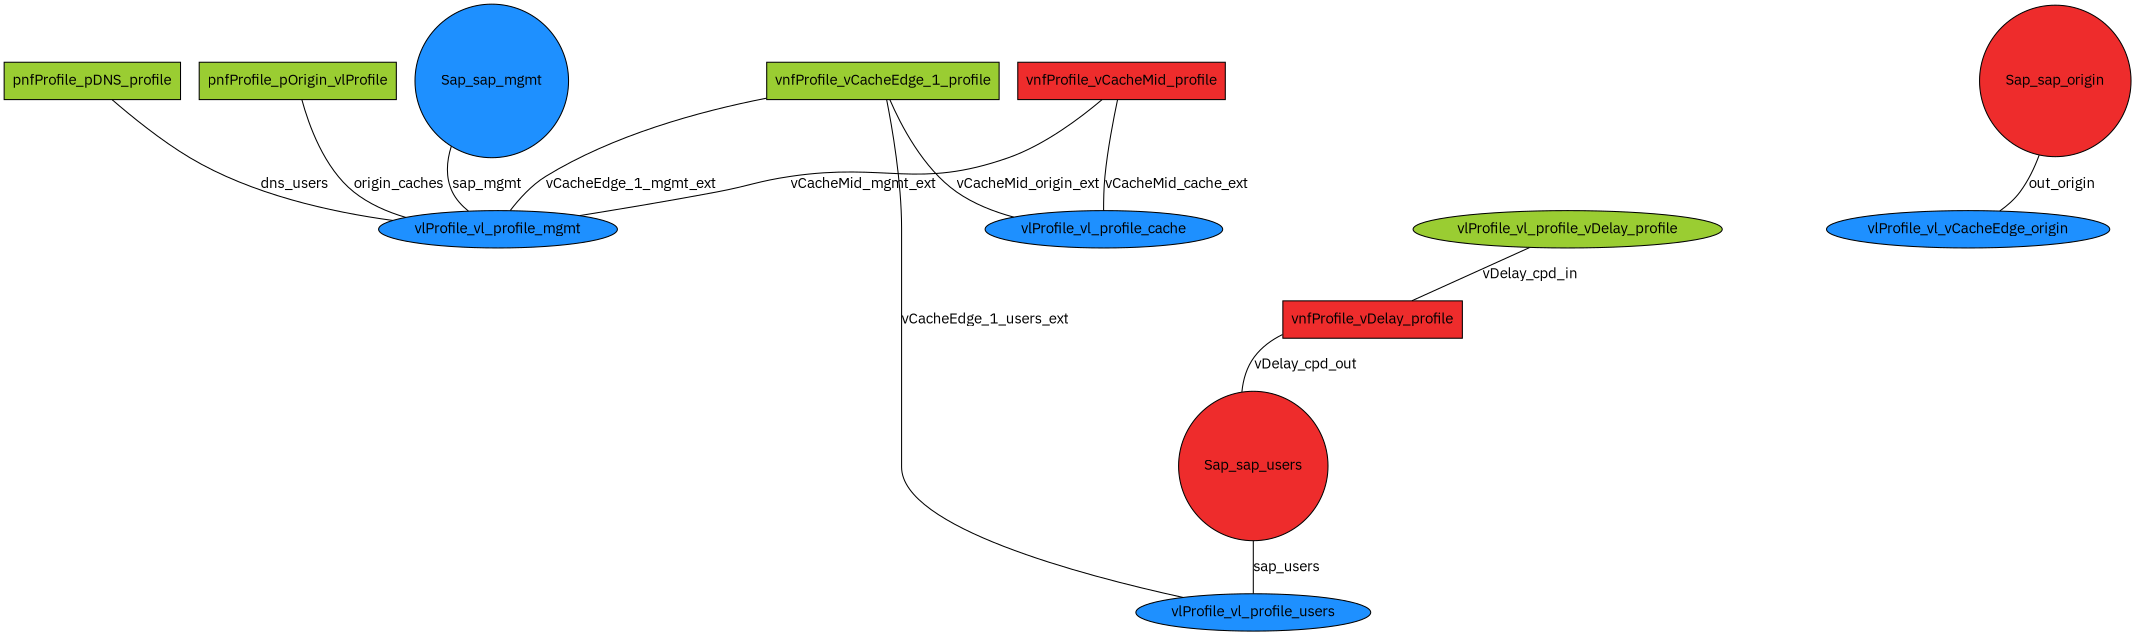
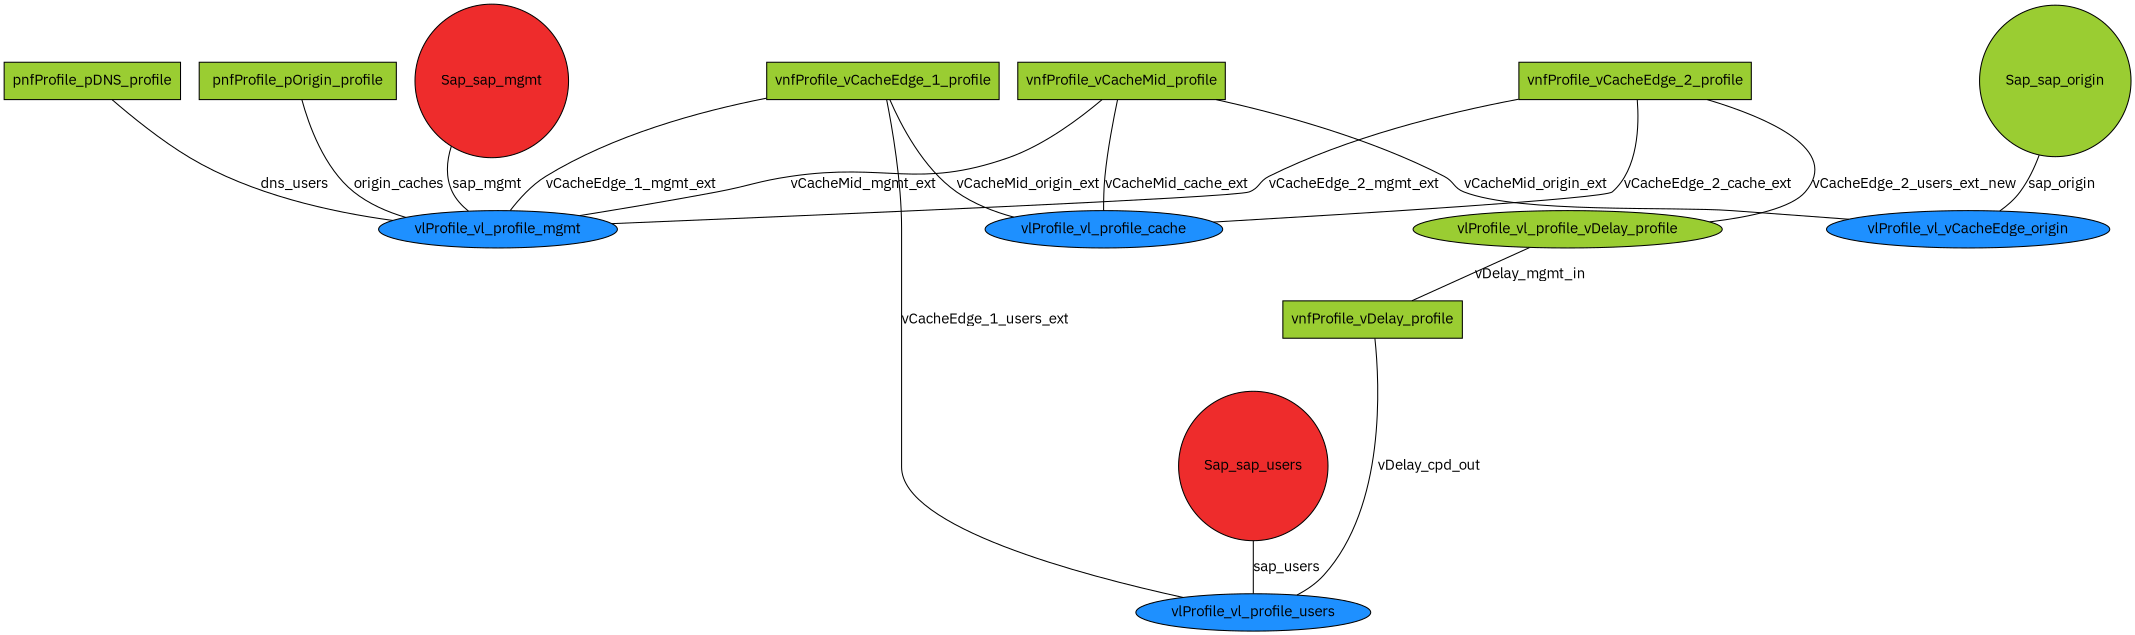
node "pnfProfile_pOrigin_vlProfile": label "pnfProfile_pOrigin_vlProfile" -> "pnfProfile_pOrigin_profile"
node "Sap_sap_mgmt": fillcolor dodgerblue -> firebrick2
node "vnfProfile_vCacheMid_profile": fillcolor firebrick2 -> yellowgreen
node "vnfProfile_vCacheEdge_2_profile": added
node "Sap_sap_origin": fillcolor firebrick2 -> yellowgreen
edge "Sap_sap_origin" -- "vlProfile_vl_vCacheEdge_origin": label "out_origin" -> "sap_origin"
edge "vnfProfile_vCacheMid_profile" -- "vlProfile_vl_vCacheEdge_origin": added, label "vCacheMid_origin_ext"
edge "vlProfile_vl_profile_vDelay_profile" -- "vnfProfile_vDelay_profile": label "vDelay_cpd_in" -> "vDelay_mgmt_in"
node "vnfProfile_vDelay_profile": fillcolor firebrick2 -> yellowgreen
edge "vnfProfile_vDelay_profile" -- "Sap_sap_users": now "vnfProfile_vDelay_profile" -- "vlProfile_vl_profile_users"
